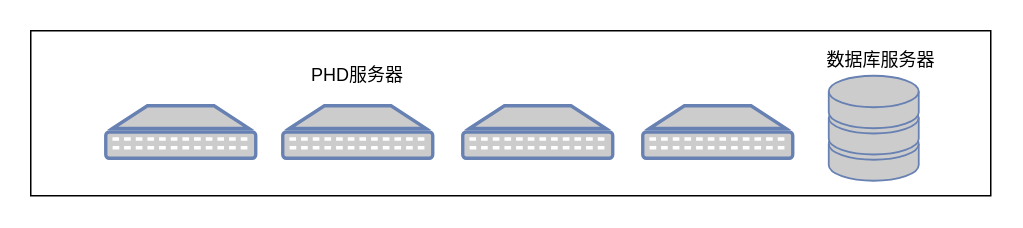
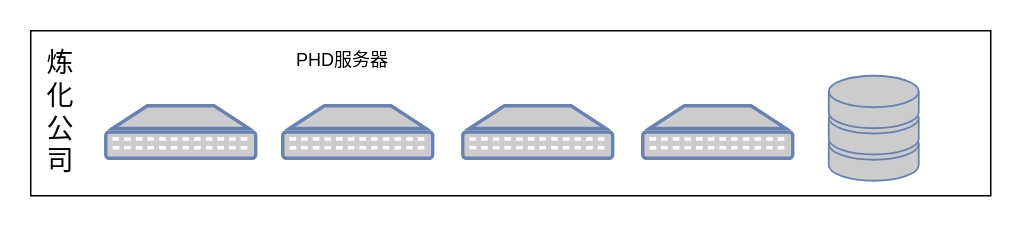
node "数据库服务器": removed
node "PHD服务器": moved (358, 76) -> (343, 61)
node "炼 化 公 司": added
